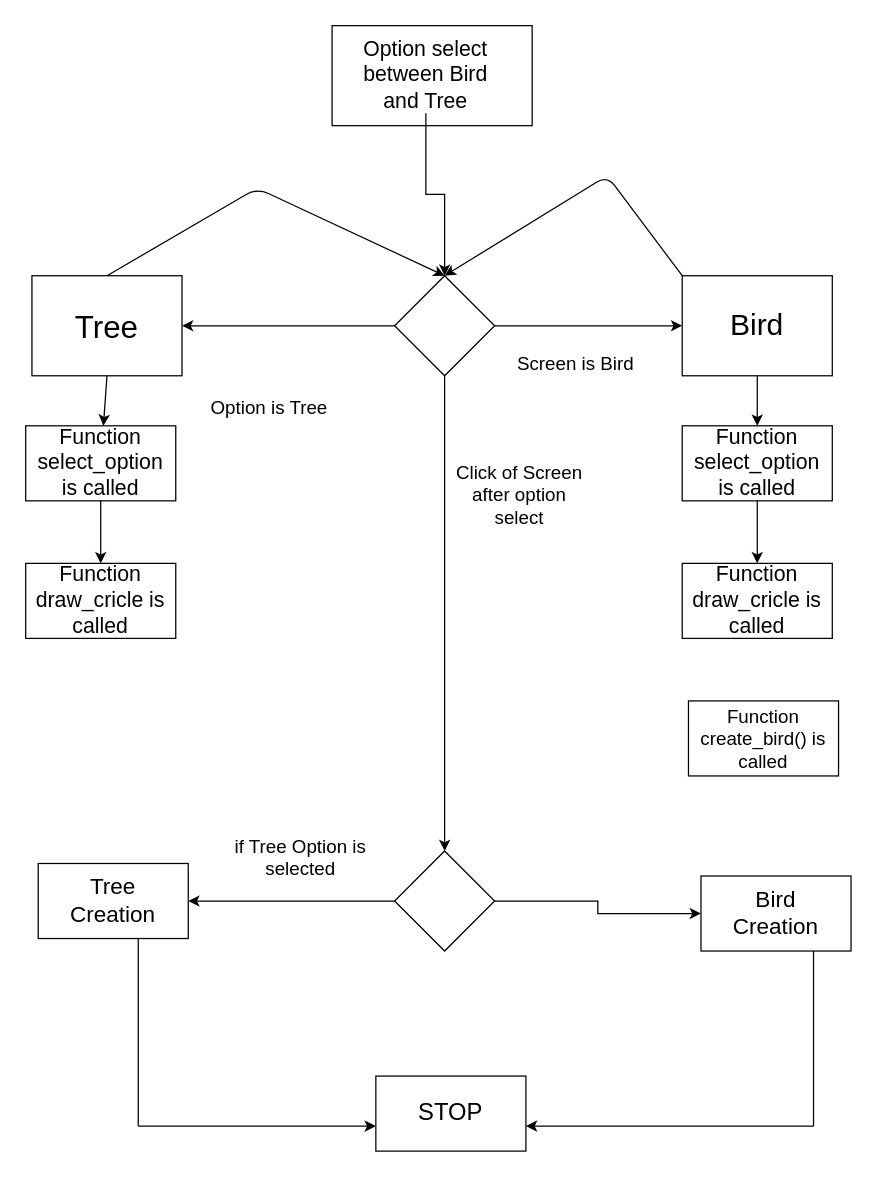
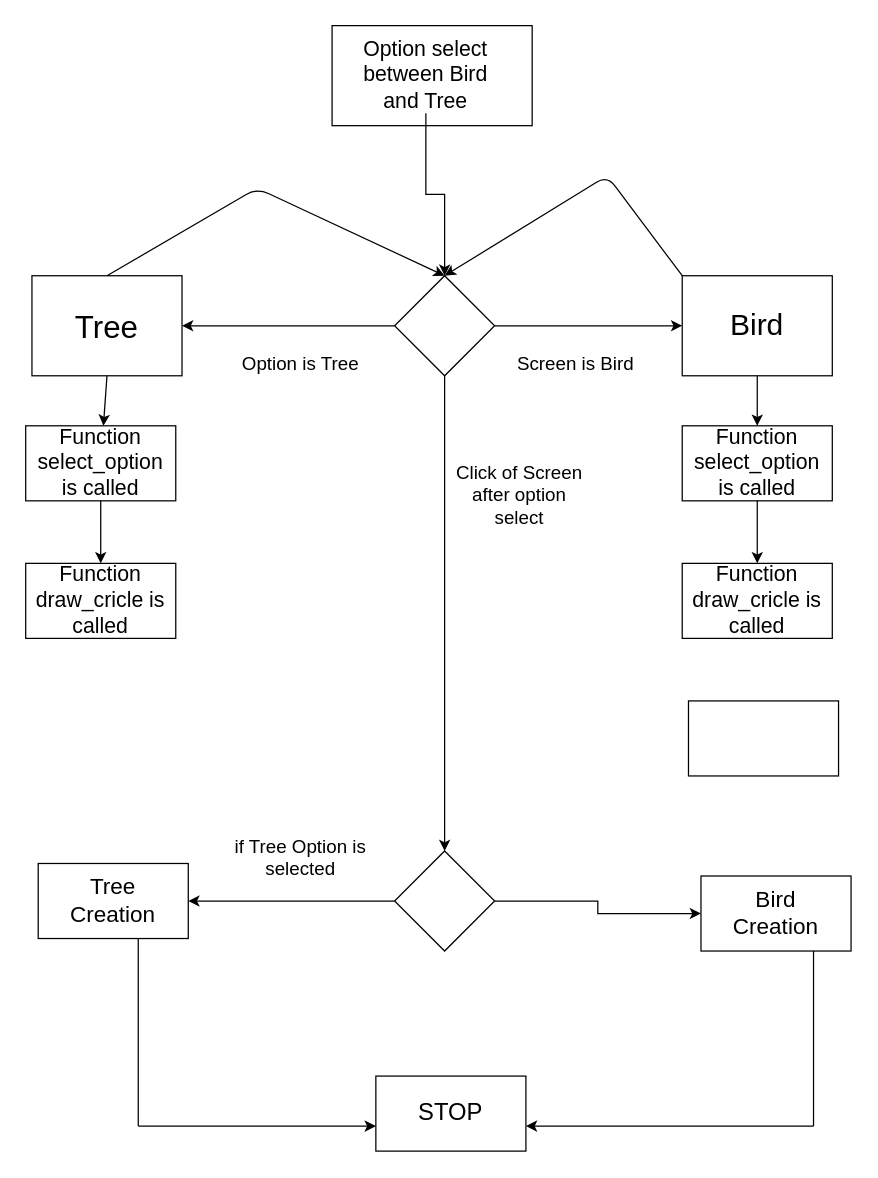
node "Option is Tree": moved (269, 407) -> (301, 363)
node "Function create_bird() is called": removed
